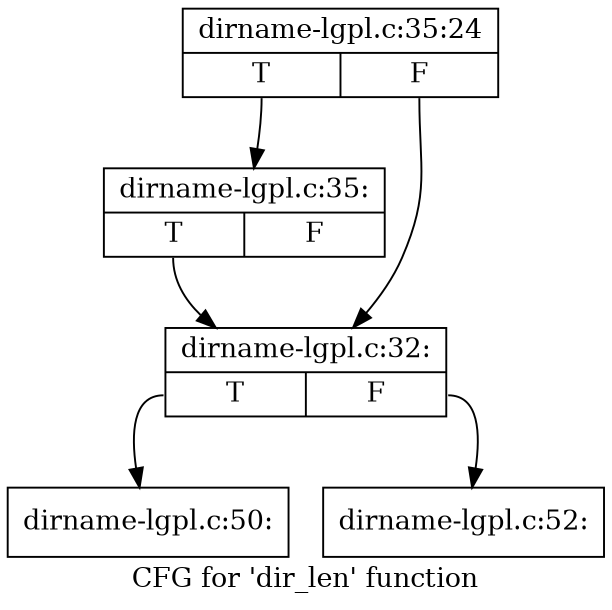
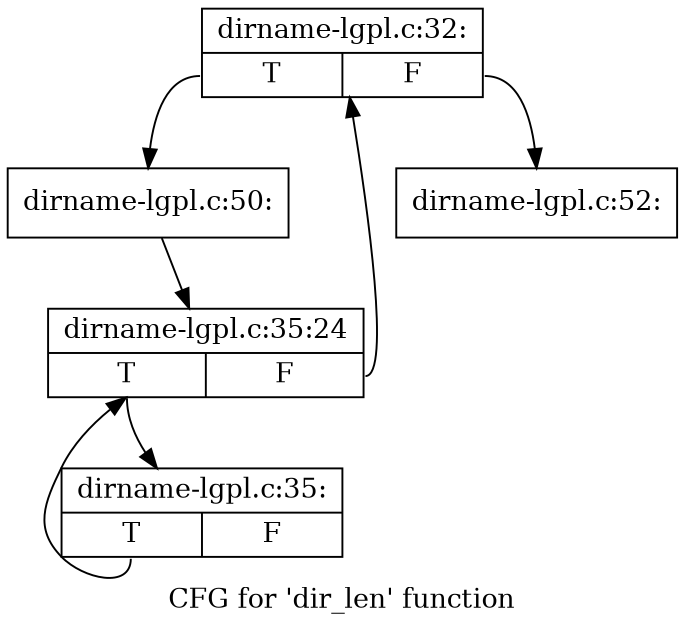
edge "dirname-lgpl.c:50:" -> "dirname-lgpl.c:35:24": added
edge "dirname-lgpl.c:35:" -> "dirname-lgpl.c:32:": now "dirname-lgpl.c:35:" -> "dirname-lgpl.c:35:24"
